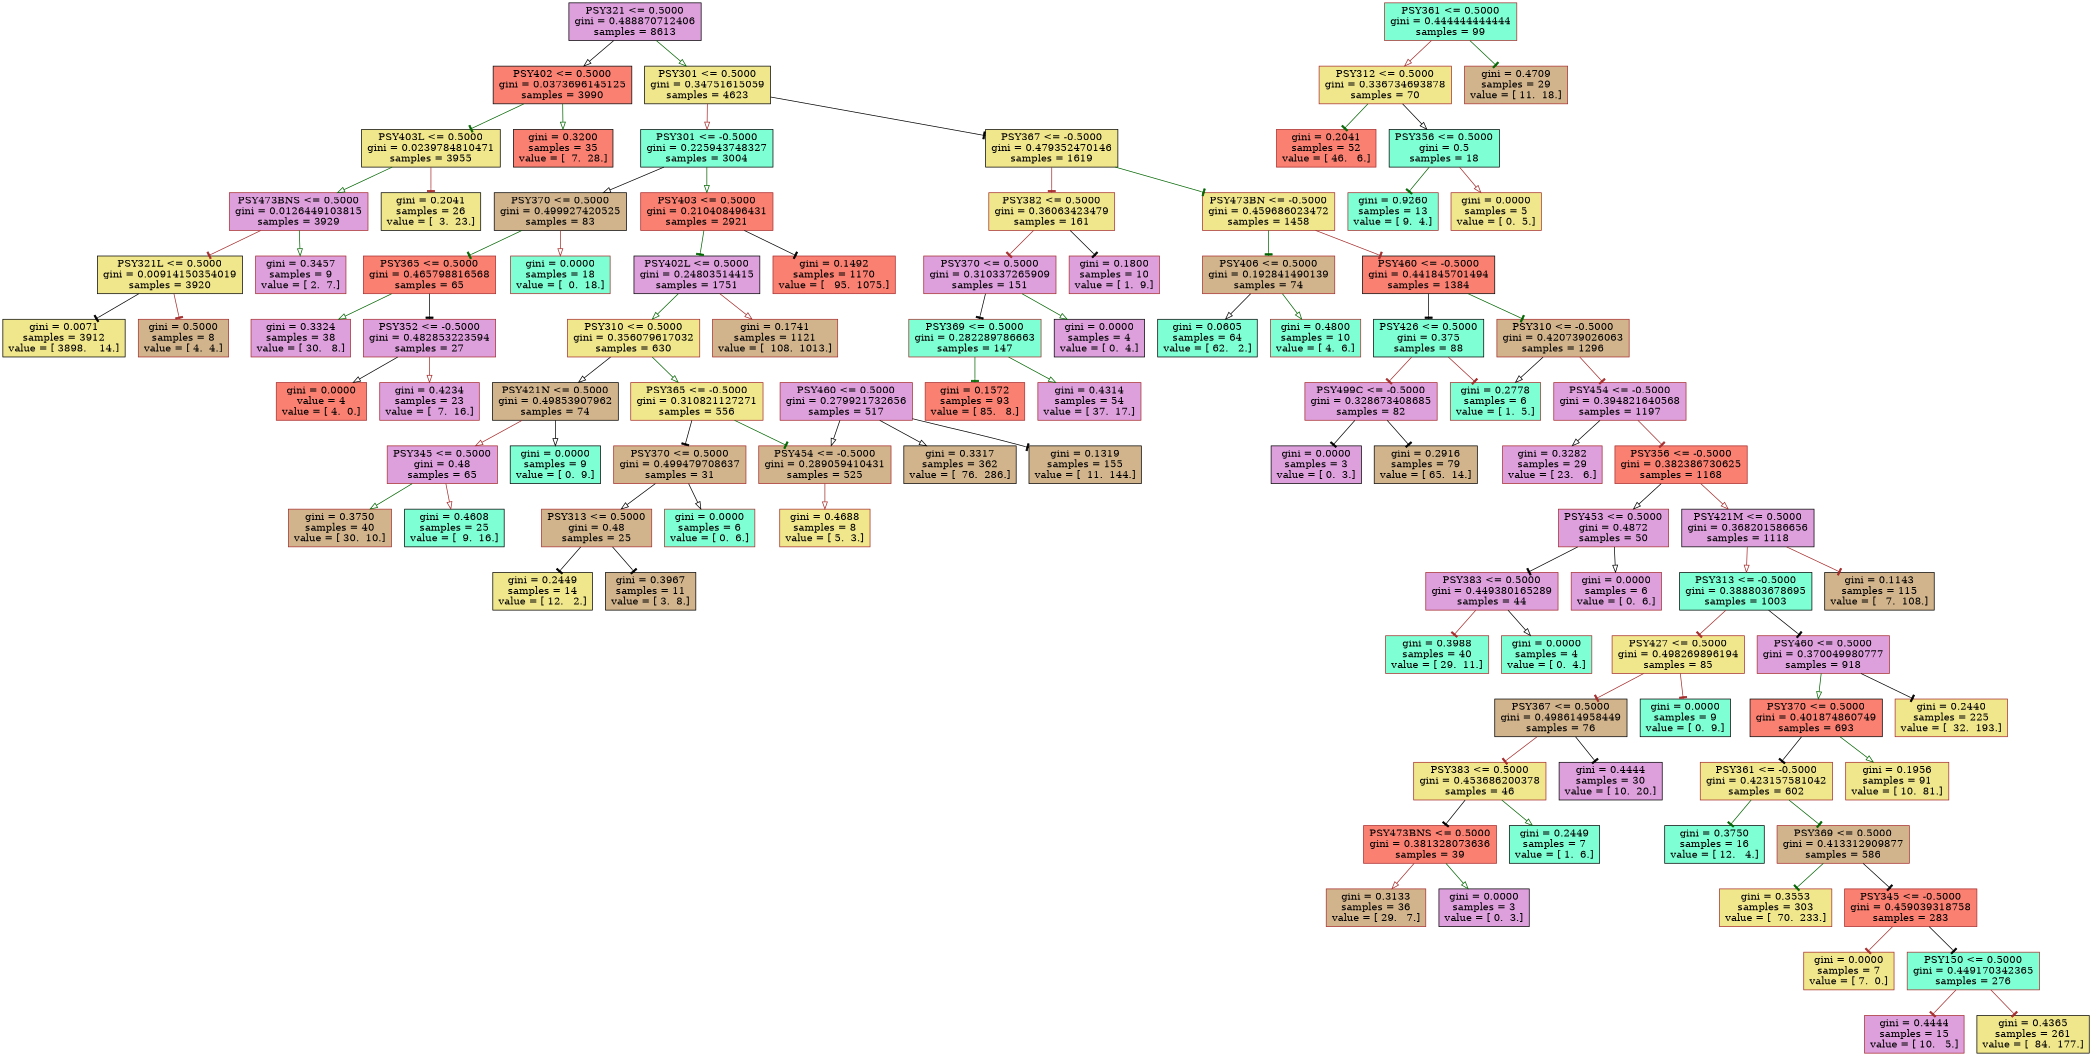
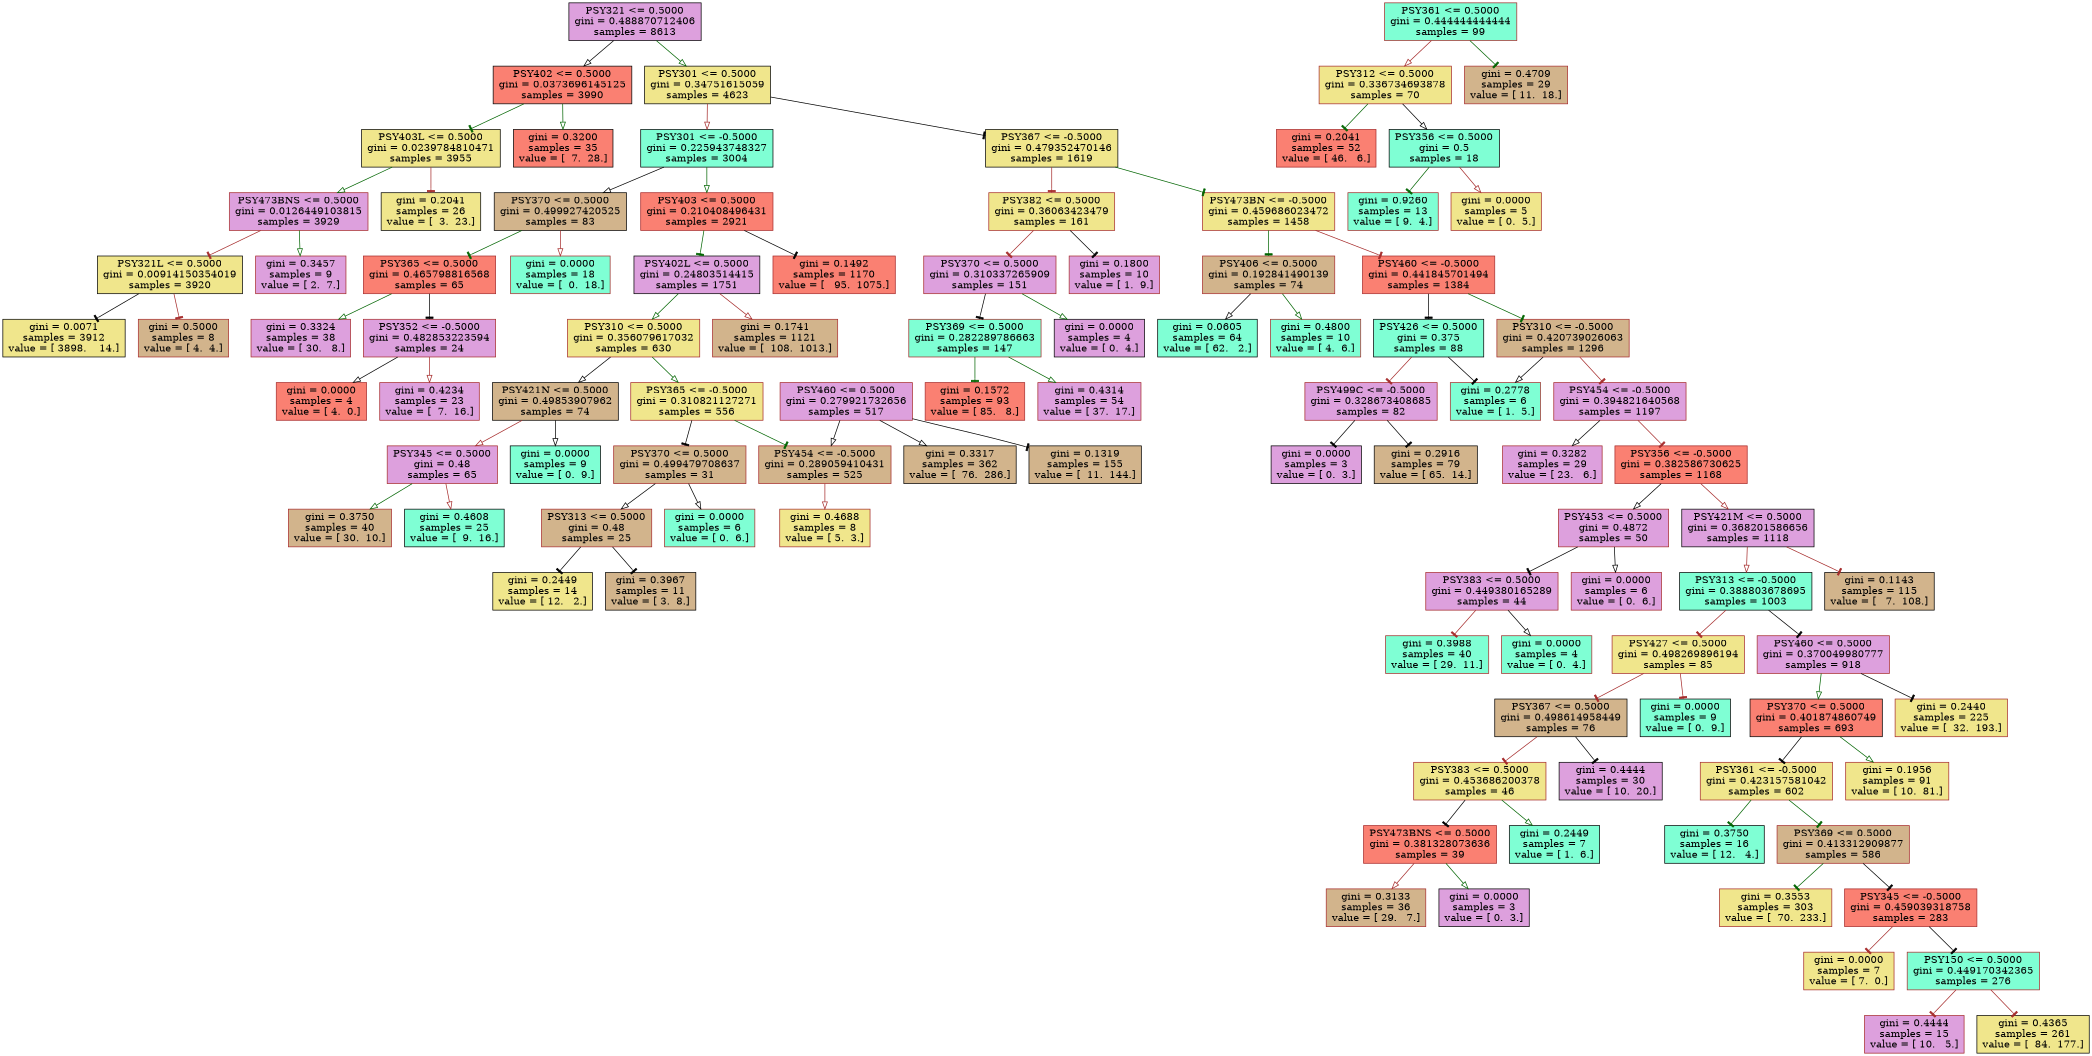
node "PSY460 <= -0.5000 gini = 0.441845701494 samples = 1384": color black -> brown
node "PSY352 <= -0.5000 gini = 0.482853223594 samples = 27": label "PSY352 <= -0.5000 gini = 0.482853223594 samples = 27" -> "PSY352 <= -0.5000 gini = 0.482853223594 samples = 24"
edge "PSY426 <= 0.5000 gini = 0.375 samples = 88" -> "gini = 0.2778 samples = 6 value = [ 1.  5.]": color brown -> black
node "gini = 0.0000 value = 4 value = [ 4.  0.]": label "gini = 0.0000 value = 4 value = [ 4.  0.]" -> "gini = 0.0000 samples = 4 value = [ 4.  0.]"
node "PSY356 <= -0.5000 gini = 0.382386730625 samples = 1168": label "PSY356 <= -0.5000 gini = 0.382386730625 samples = 1168" -> "PSY356 <= -0.5000 gini = 0.382586730625 samples = 1168"
